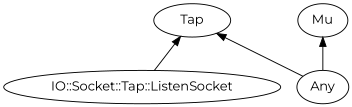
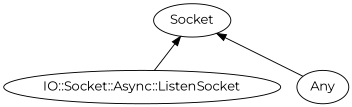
node "Tap": label "Tap" -> "Socket"
node "Mu": removed
node "IO::Socket::Tap::ListenSocket": label "IO::Socket::Tap::ListenSocket" -> "IO::Socket::Async::ListenSocket"
